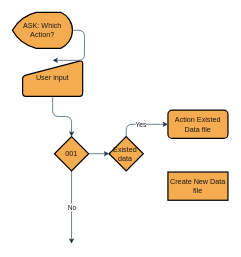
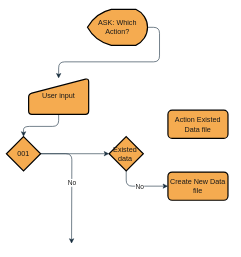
node "ASK: Which Action?": moved (42, 30) -> (117, 27)
node "User input": moved (53, 78) -> (59, 96)
edge "Existed data" -> "Action Existed Data file": removed, label "Yes"
node "001": moved (71, 154) -> (23, 154)
edge "Existed data" -> "Create New Data file": added, label "No"
node "Create New Data file": shape rectangle -> rounded rectangle
